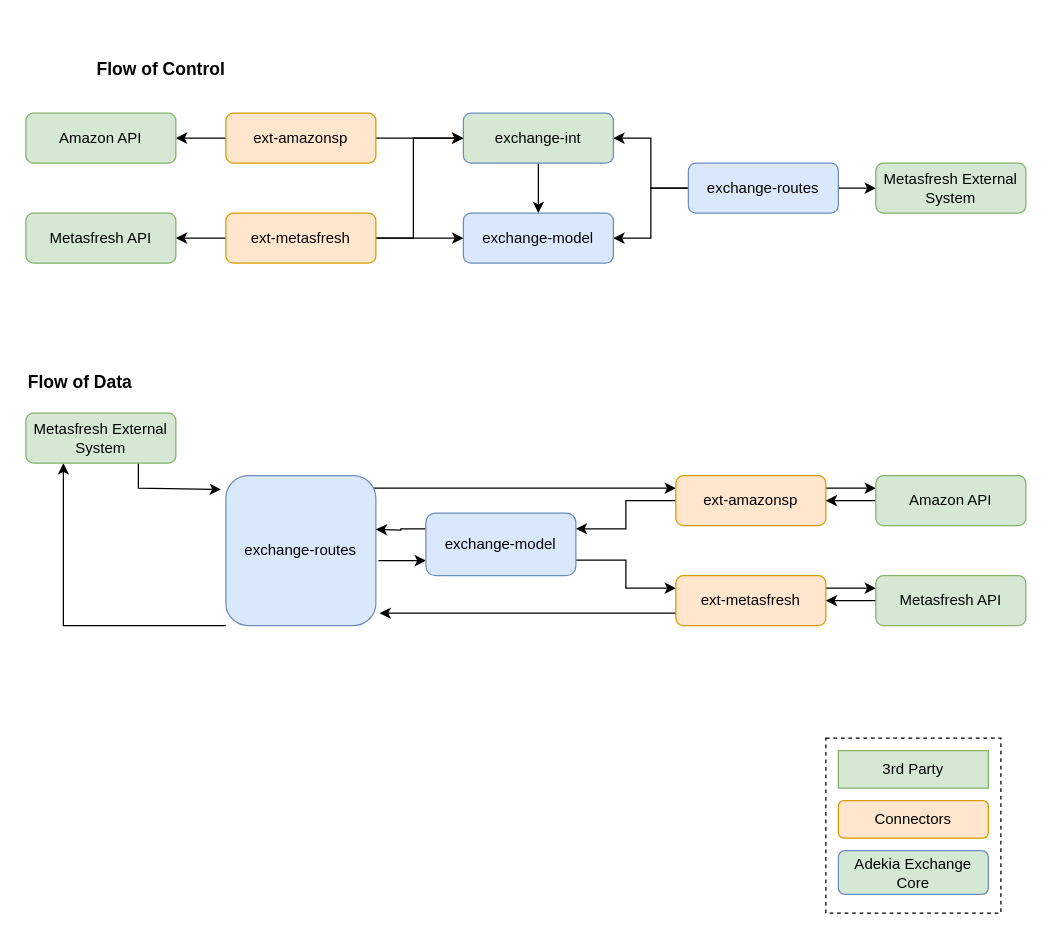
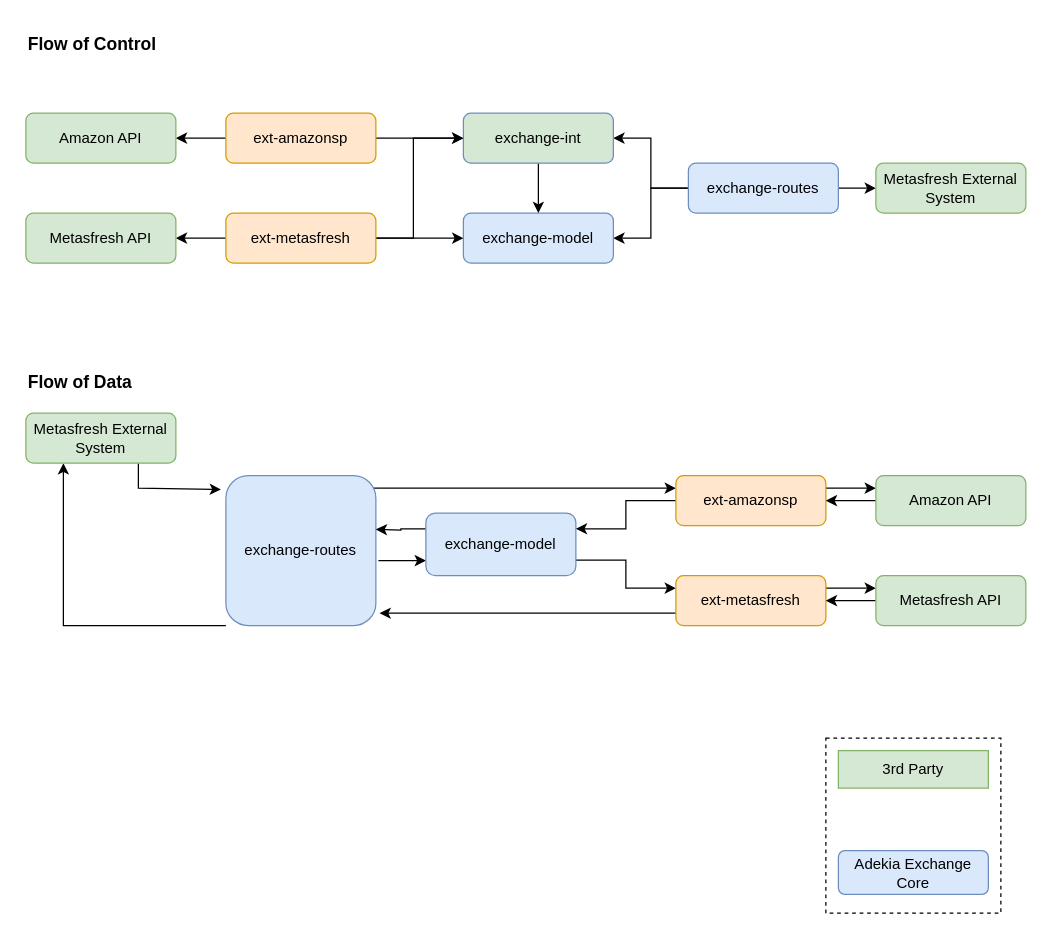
node "Flow of Control": moved (163, 69) -> (94, 44)
node "Connectors": removed
node "Adekia Exchange Core": fillcolor #d5e8d4 -> #dae8fc
